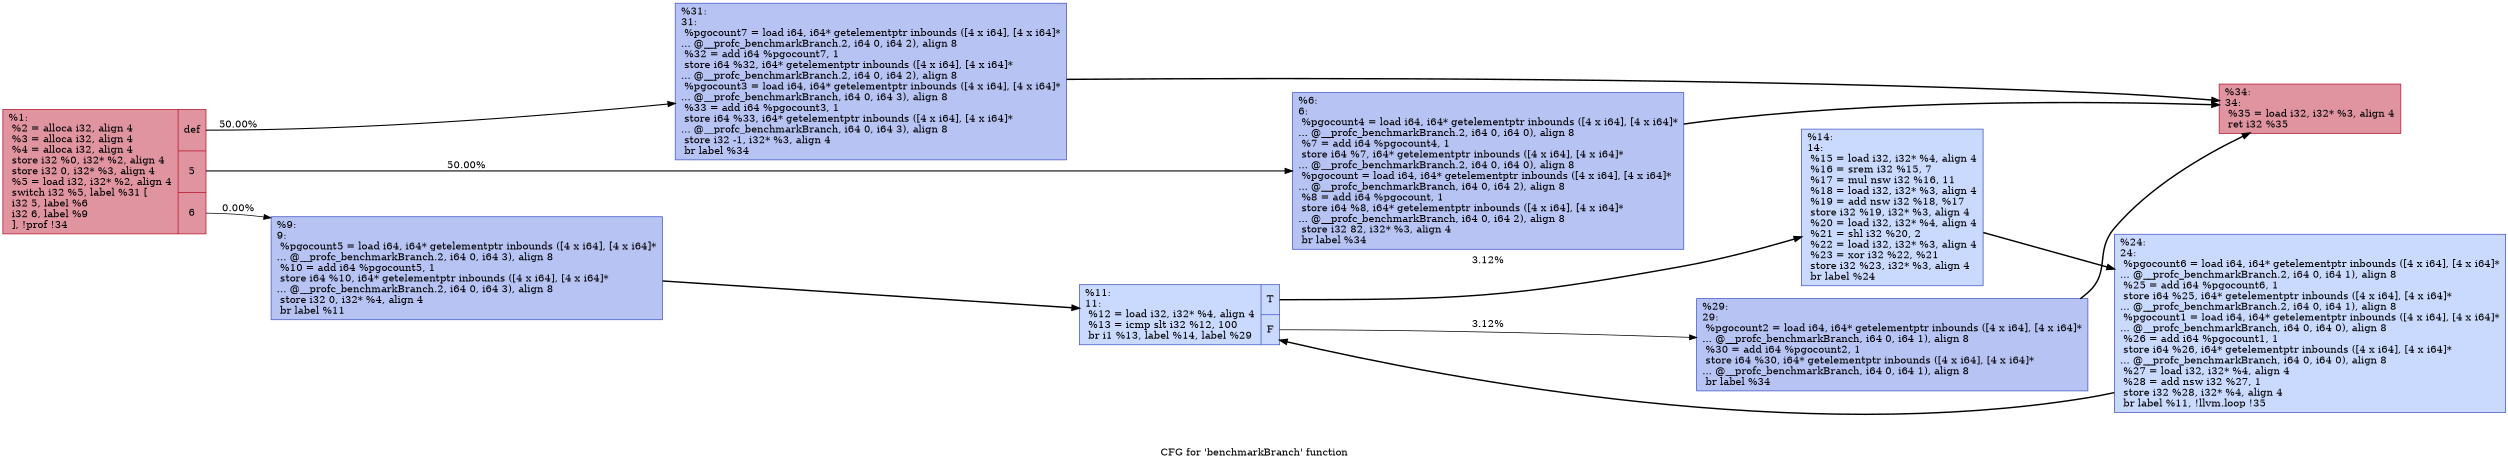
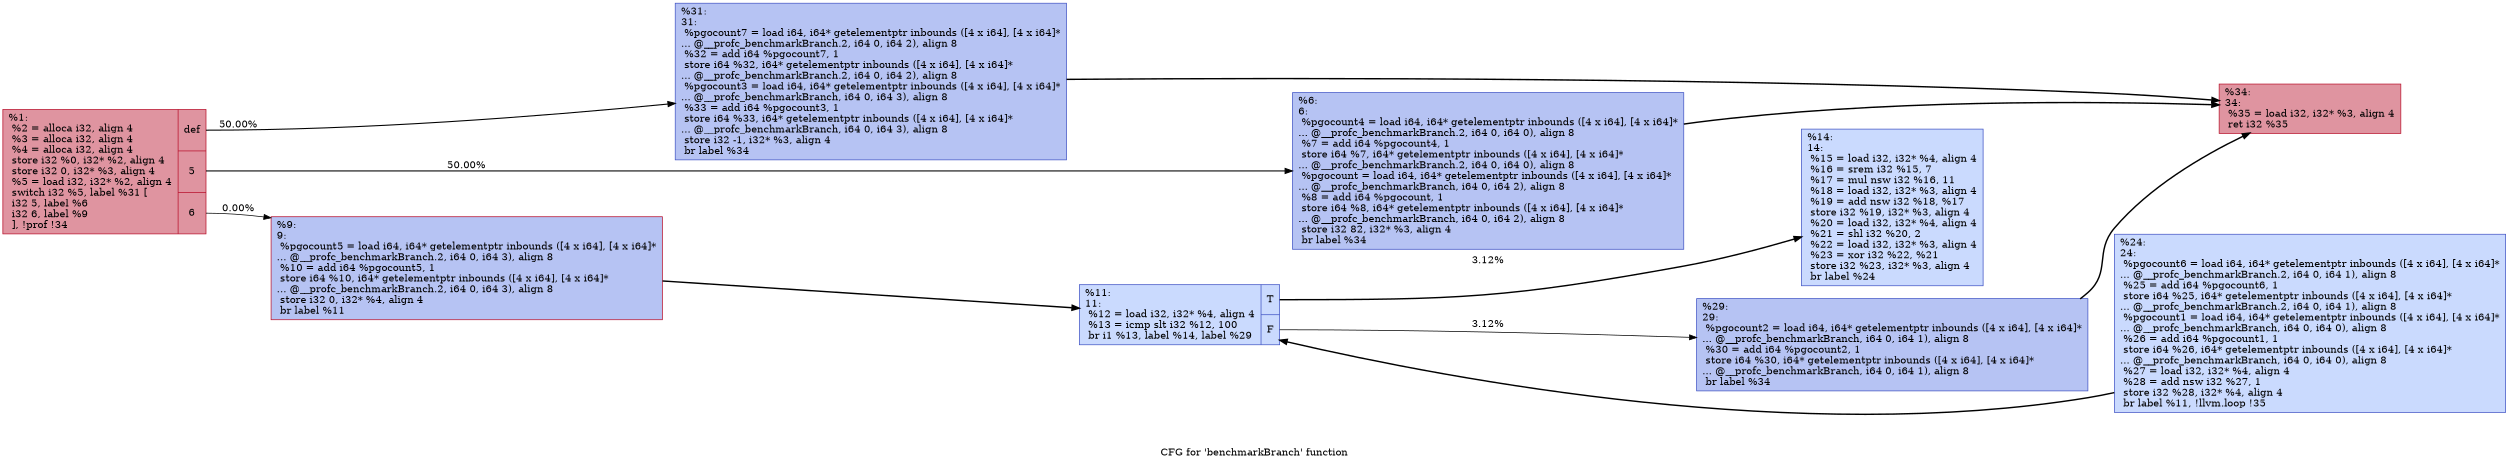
edge "%14:" -> "%24:": removed
node "%9:": color #3d50c3ff -> #b70d28ff
